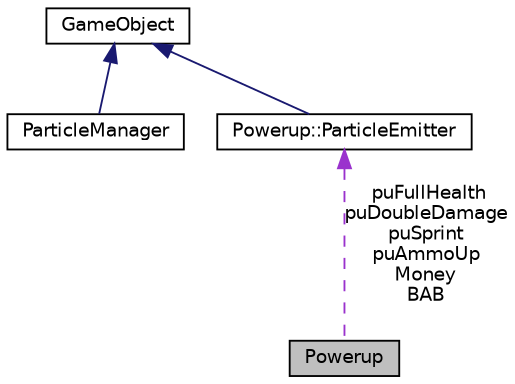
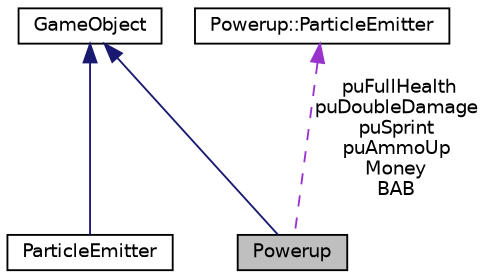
edge "Powerup::ParticleEmitter" -> "GameObject": now "Powerup" -> "GameObject"
node "ParticleManager": label "ParticleManager" -> "ParticleEmitter"
